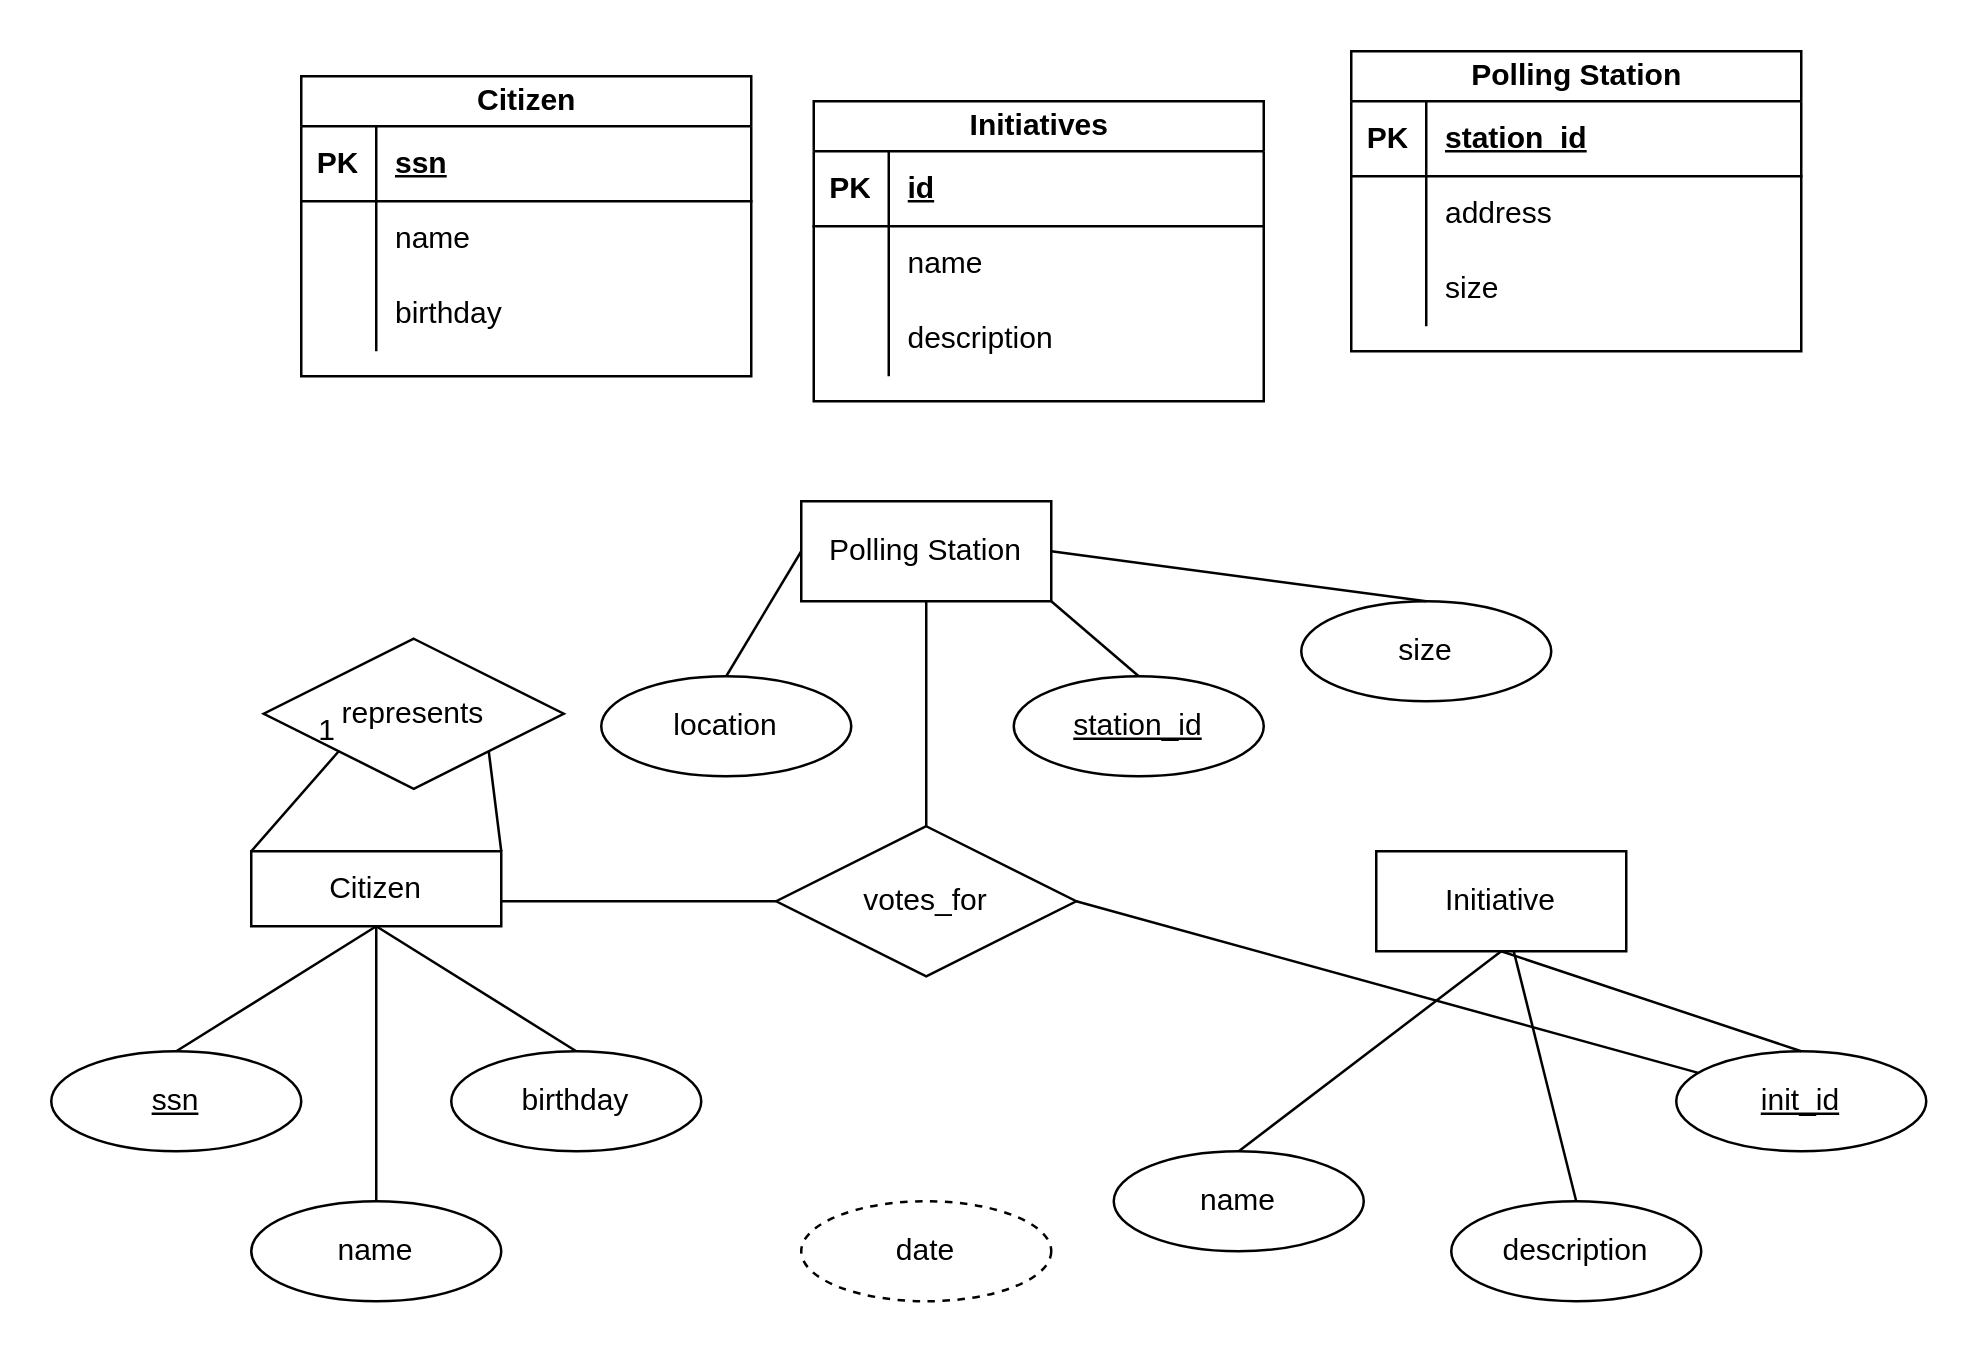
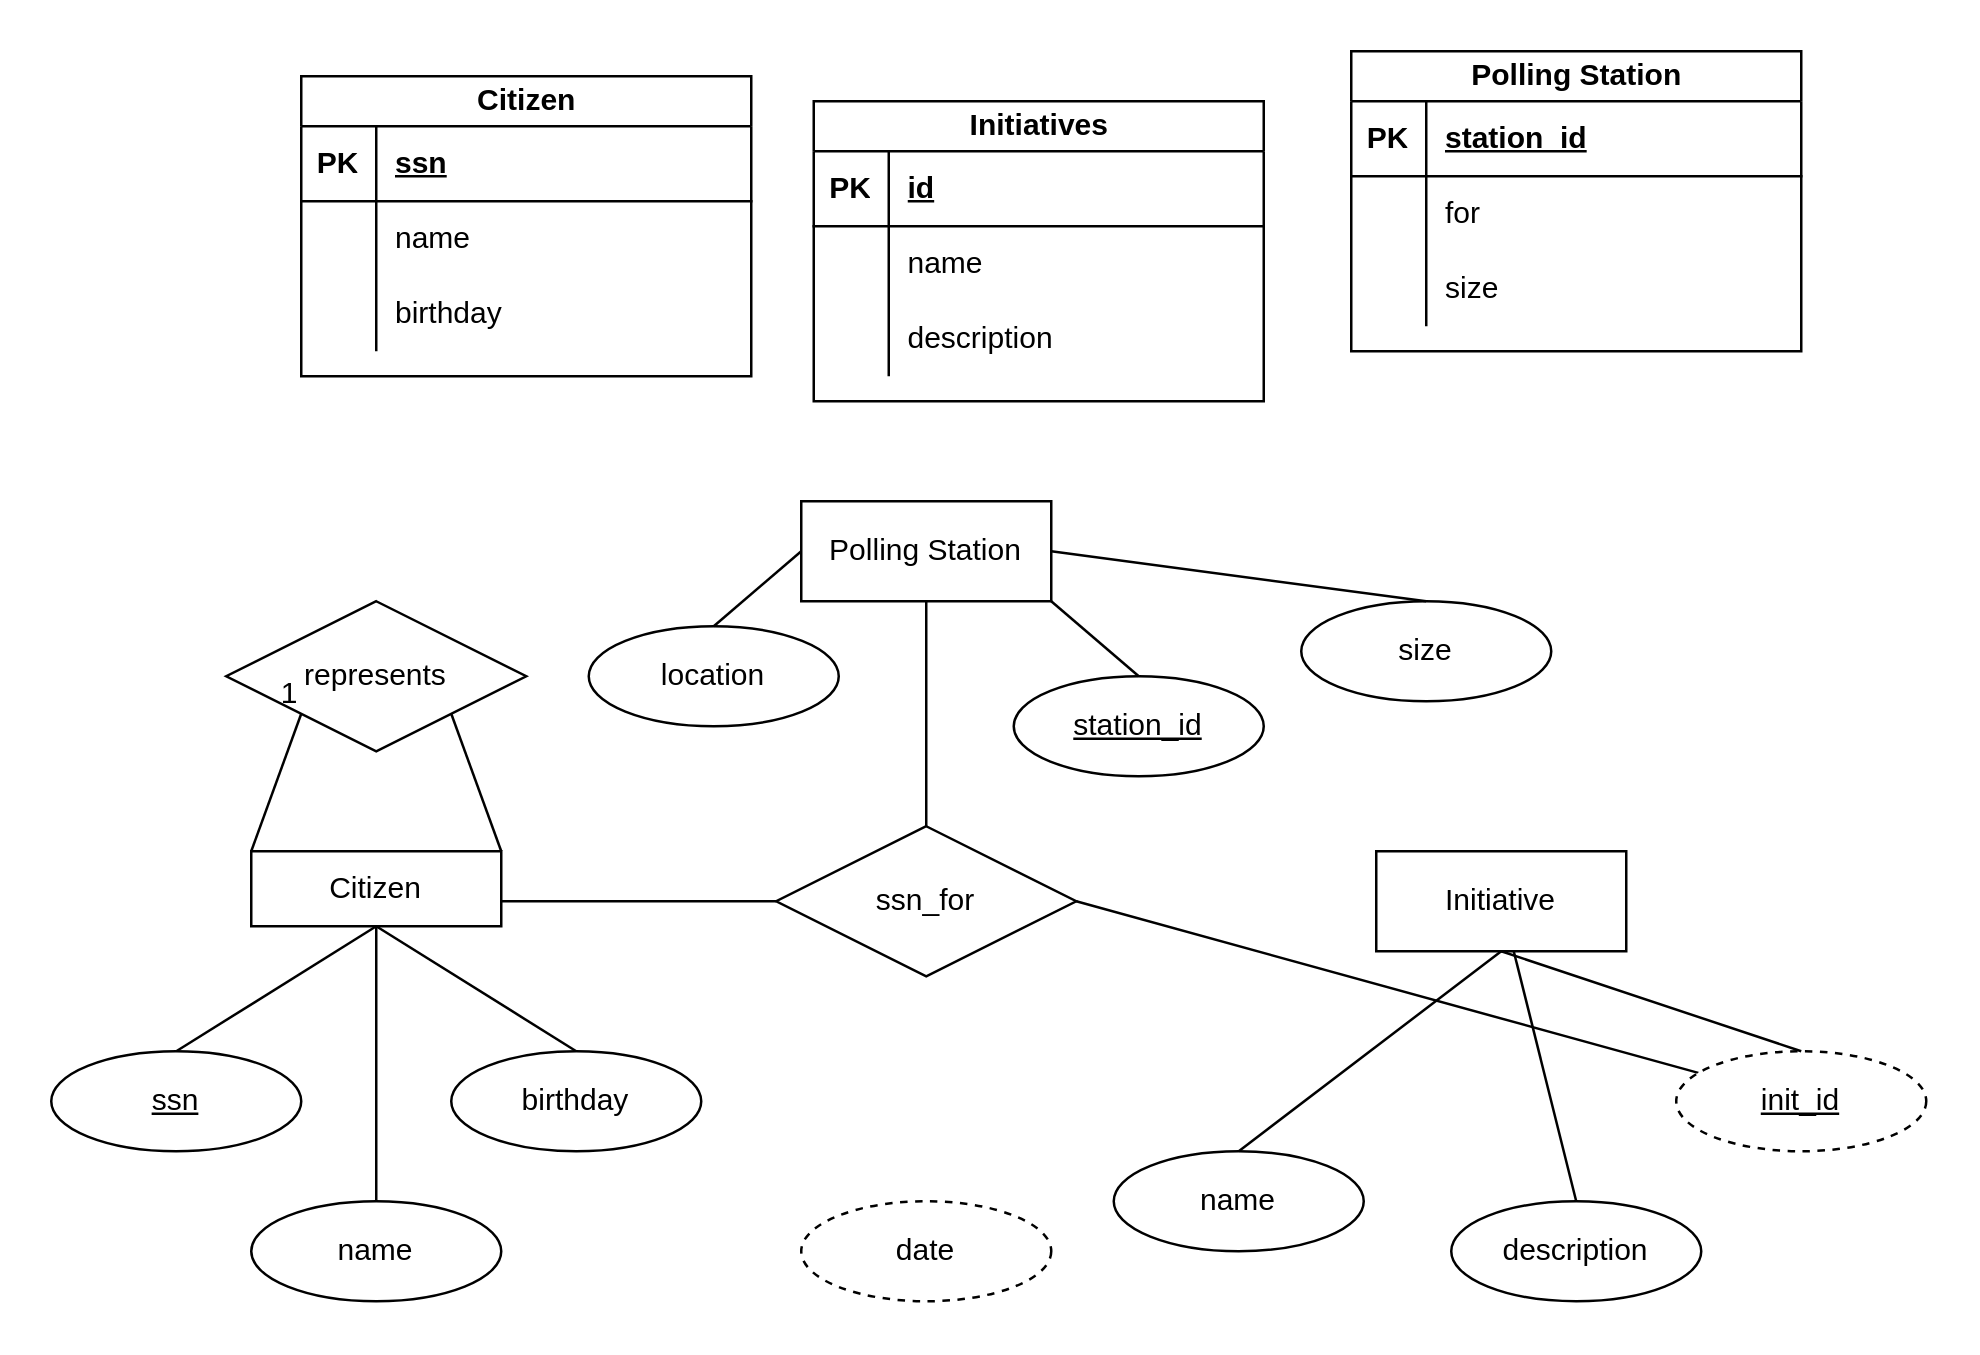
node "address": label "address" -> "for"
node "represents": moved (414, 714) -> (376, 676)
node "location": moved (726, 726) -> (714, 676)
node "votes_for": label "votes_for" -> "ssn_for"
node "init_id": style solid -> dashed
